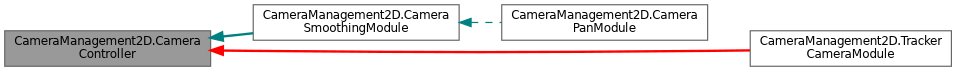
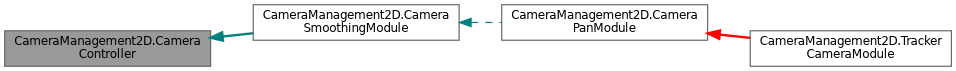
edge "CameraManagement2D.Tracker CameraModule" -> "CameraManagement2D.Camera Controller": now "CameraManagement2D.Tracker CameraModule" -> "CameraManagement2D.Camera PanModule"
